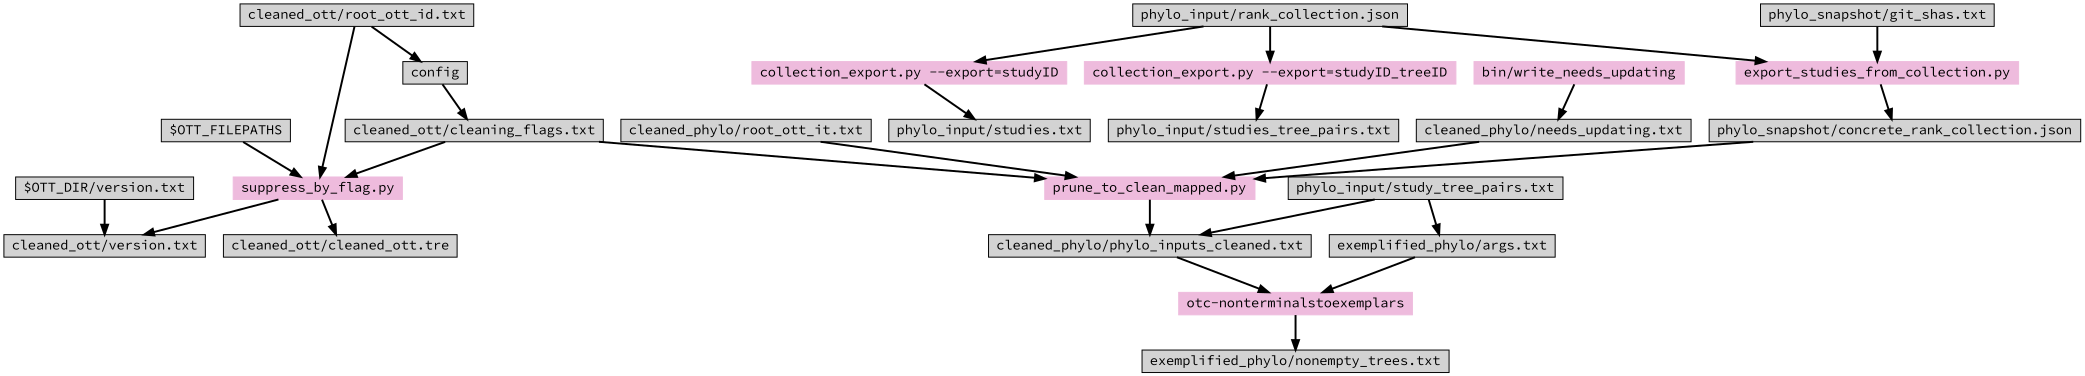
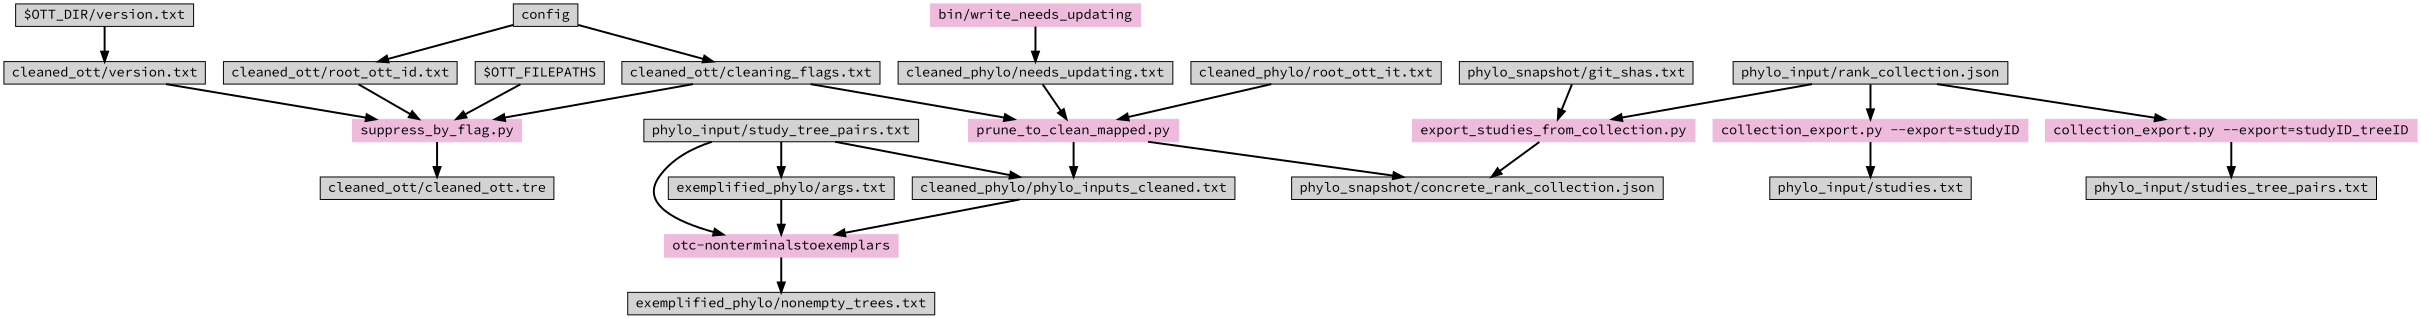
edge "cleaned_ott/root_ott_id.txt" -> "config": reversed
edge "phylo_snapshot/concrete_rank_collection.json" -> "prune_to_clean_mapped.py": reversed
edge "phylo_input/study_tree_pairs.txt" -> "otc-nonterminalstoexemplars": added
edge "suppress_by_flag.py" -> "cleaned_ott/version.txt": reversed
